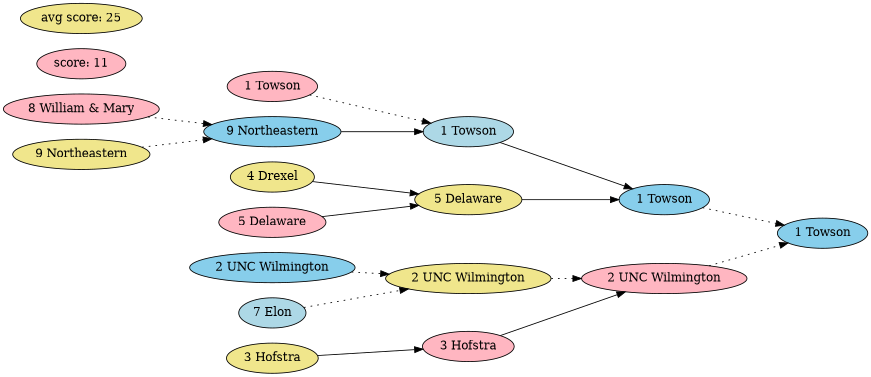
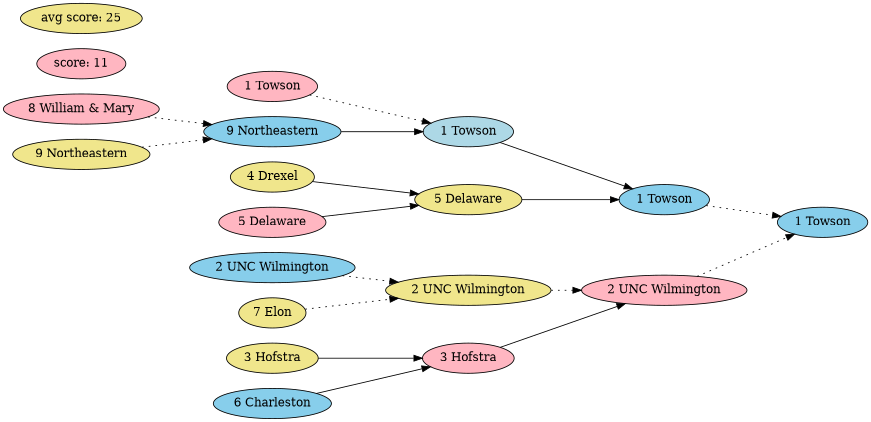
node "7 Elon": fillcolor lightblue -> khaki
node "6 Charleston": added
